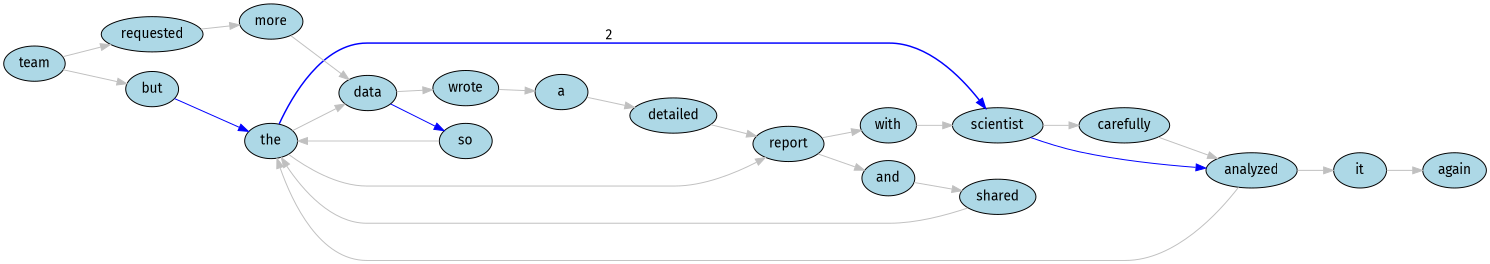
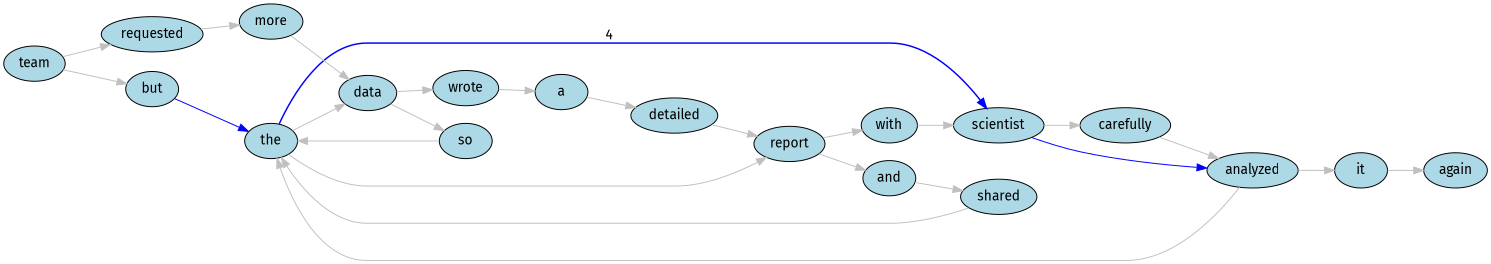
edge "the" -> "scientist": label "2" -> "4"
edge "data" -> "so": color blue -> gray
